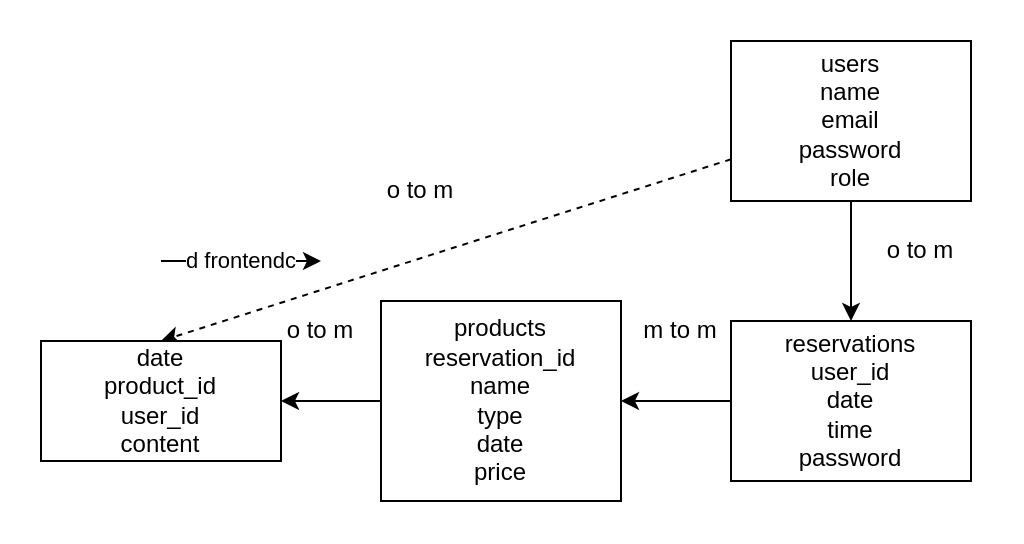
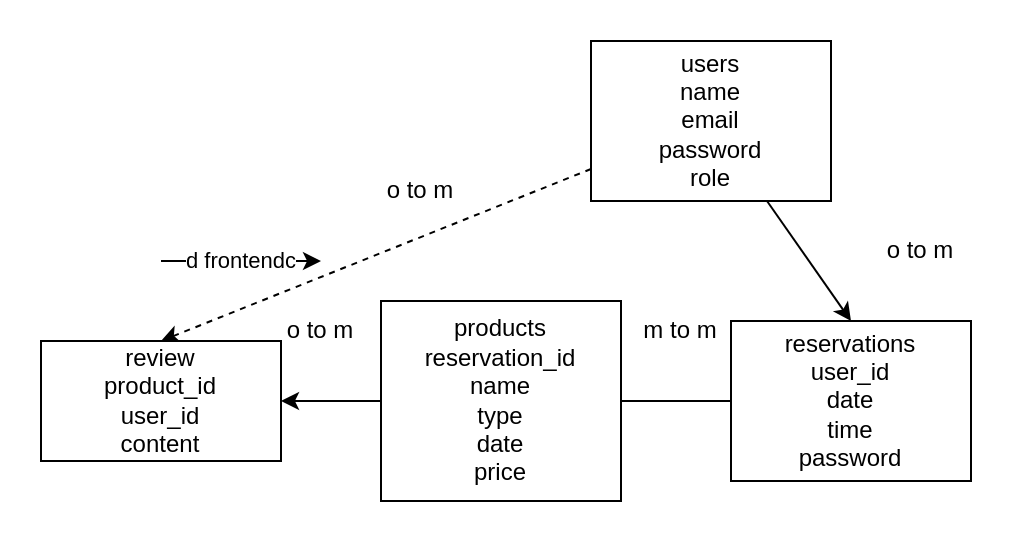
node "users name email password role": moved (851, 121) -> (711, 121)
node "date product_id user_id content": label "date product_id user_id content" -> "review product_id user_id content"
edge "reservations user_id date time password" -> "products reservation_id name type date price": arrowhead classic -> none
